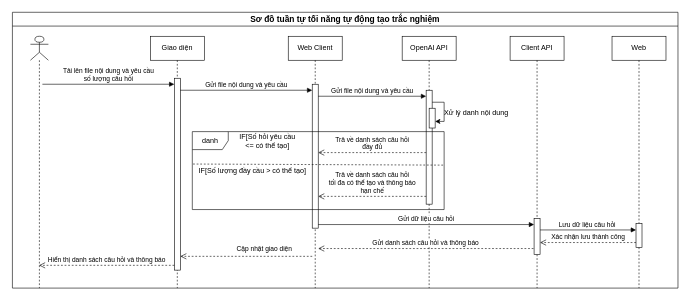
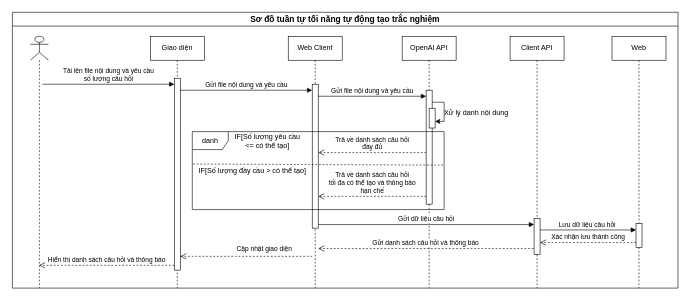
node "IF[Số hỏi yêu cầu <= có thể tạo]": label "IF[Số hỏi yêu cầu <= có thể tạo]" -> "IF[Số lượng yêu cầu <= có thể tạo]"
